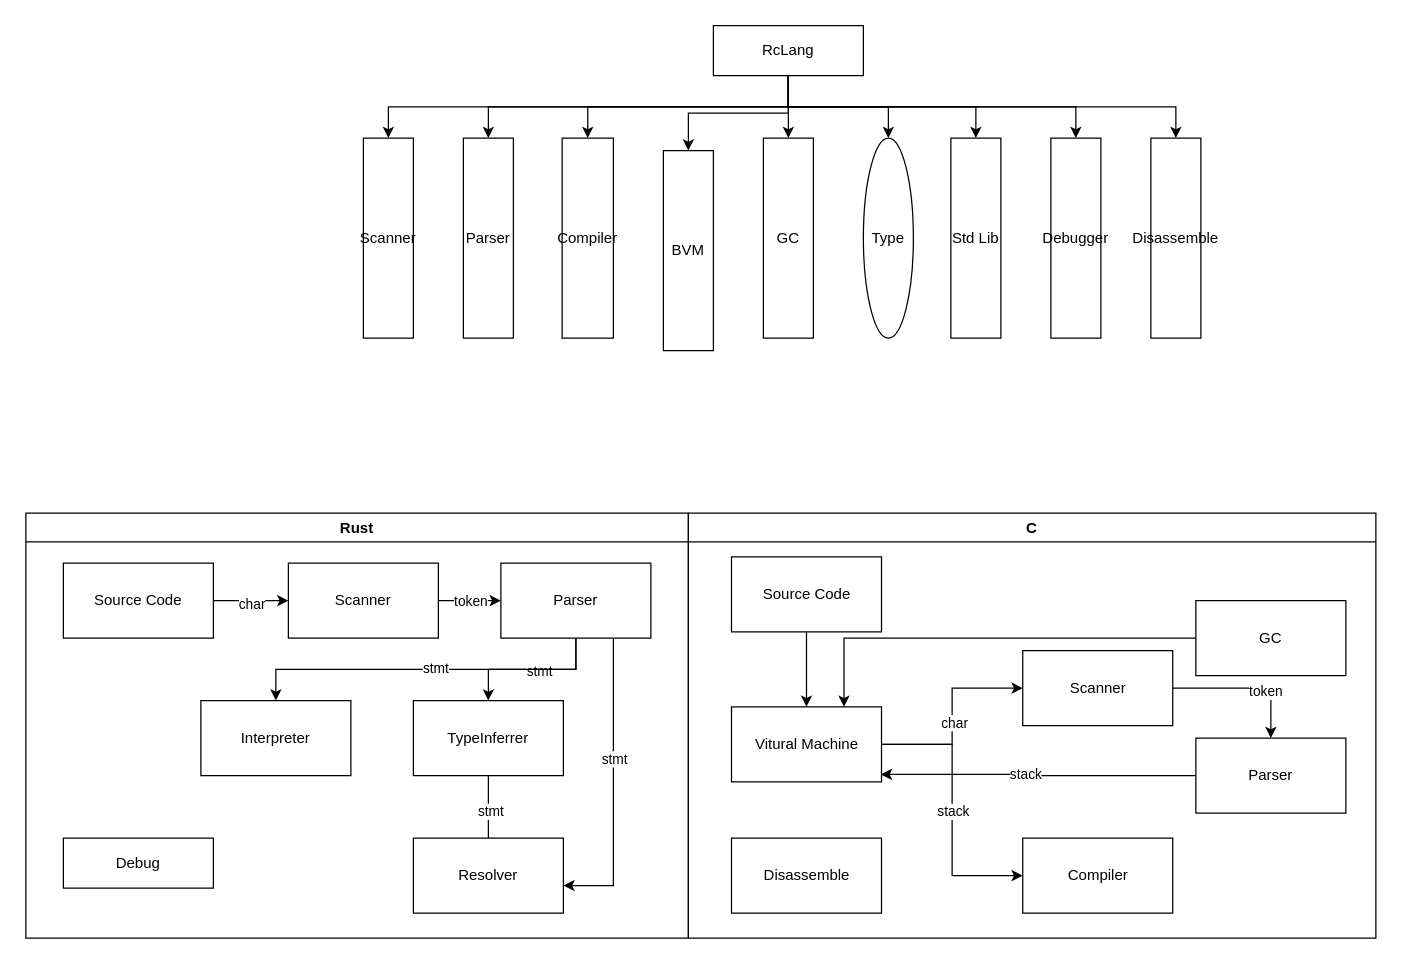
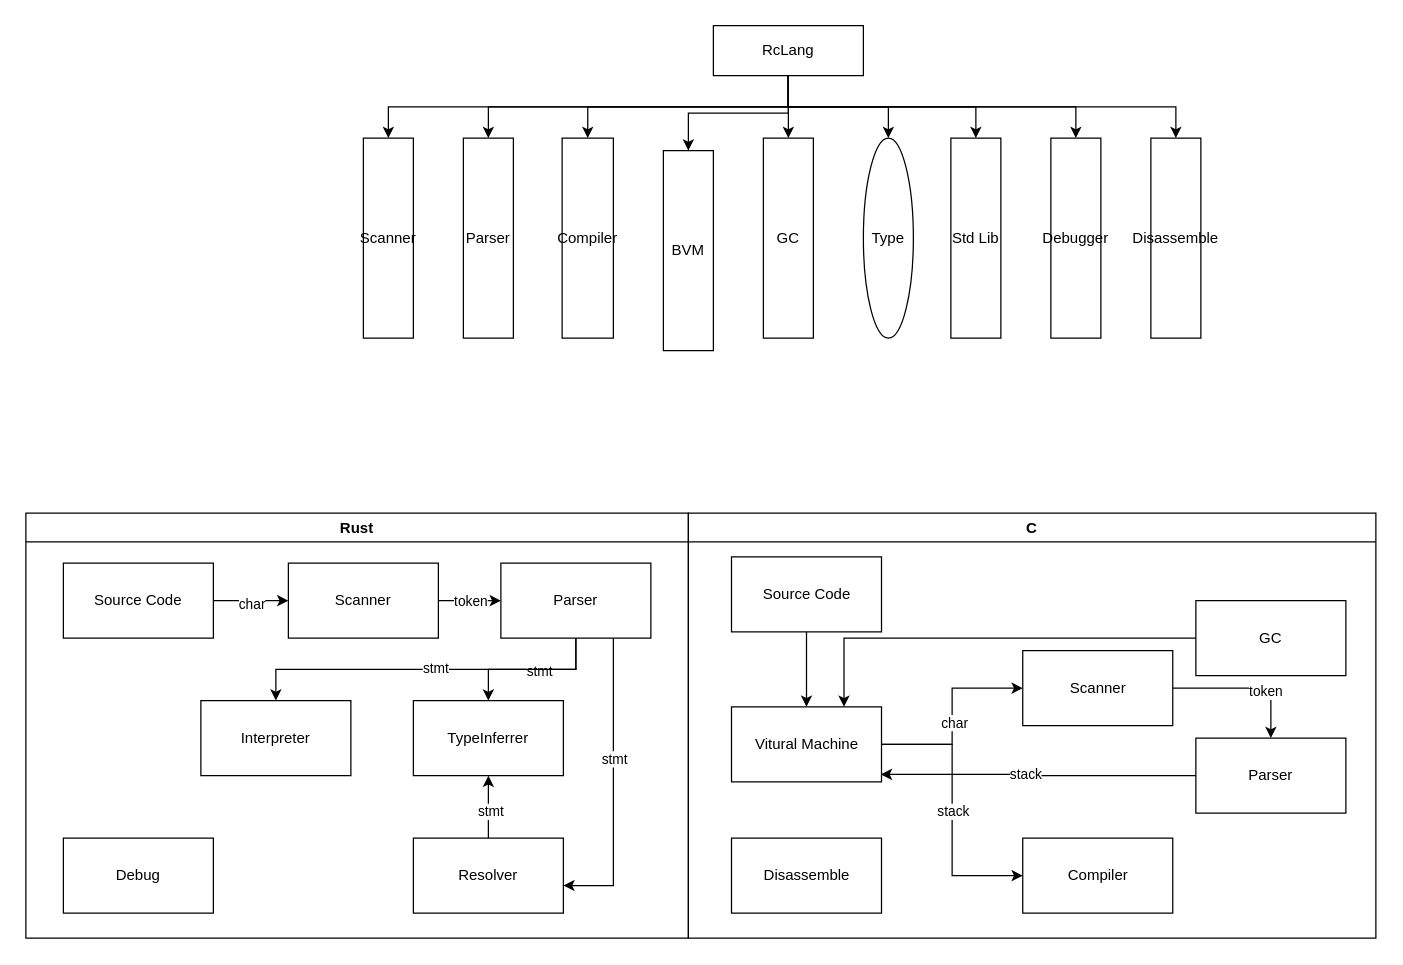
edge "TypeInferrer" -- "Resolver": arrowhead none -> classic
node "Debug": size 150x50 -> 150x75
